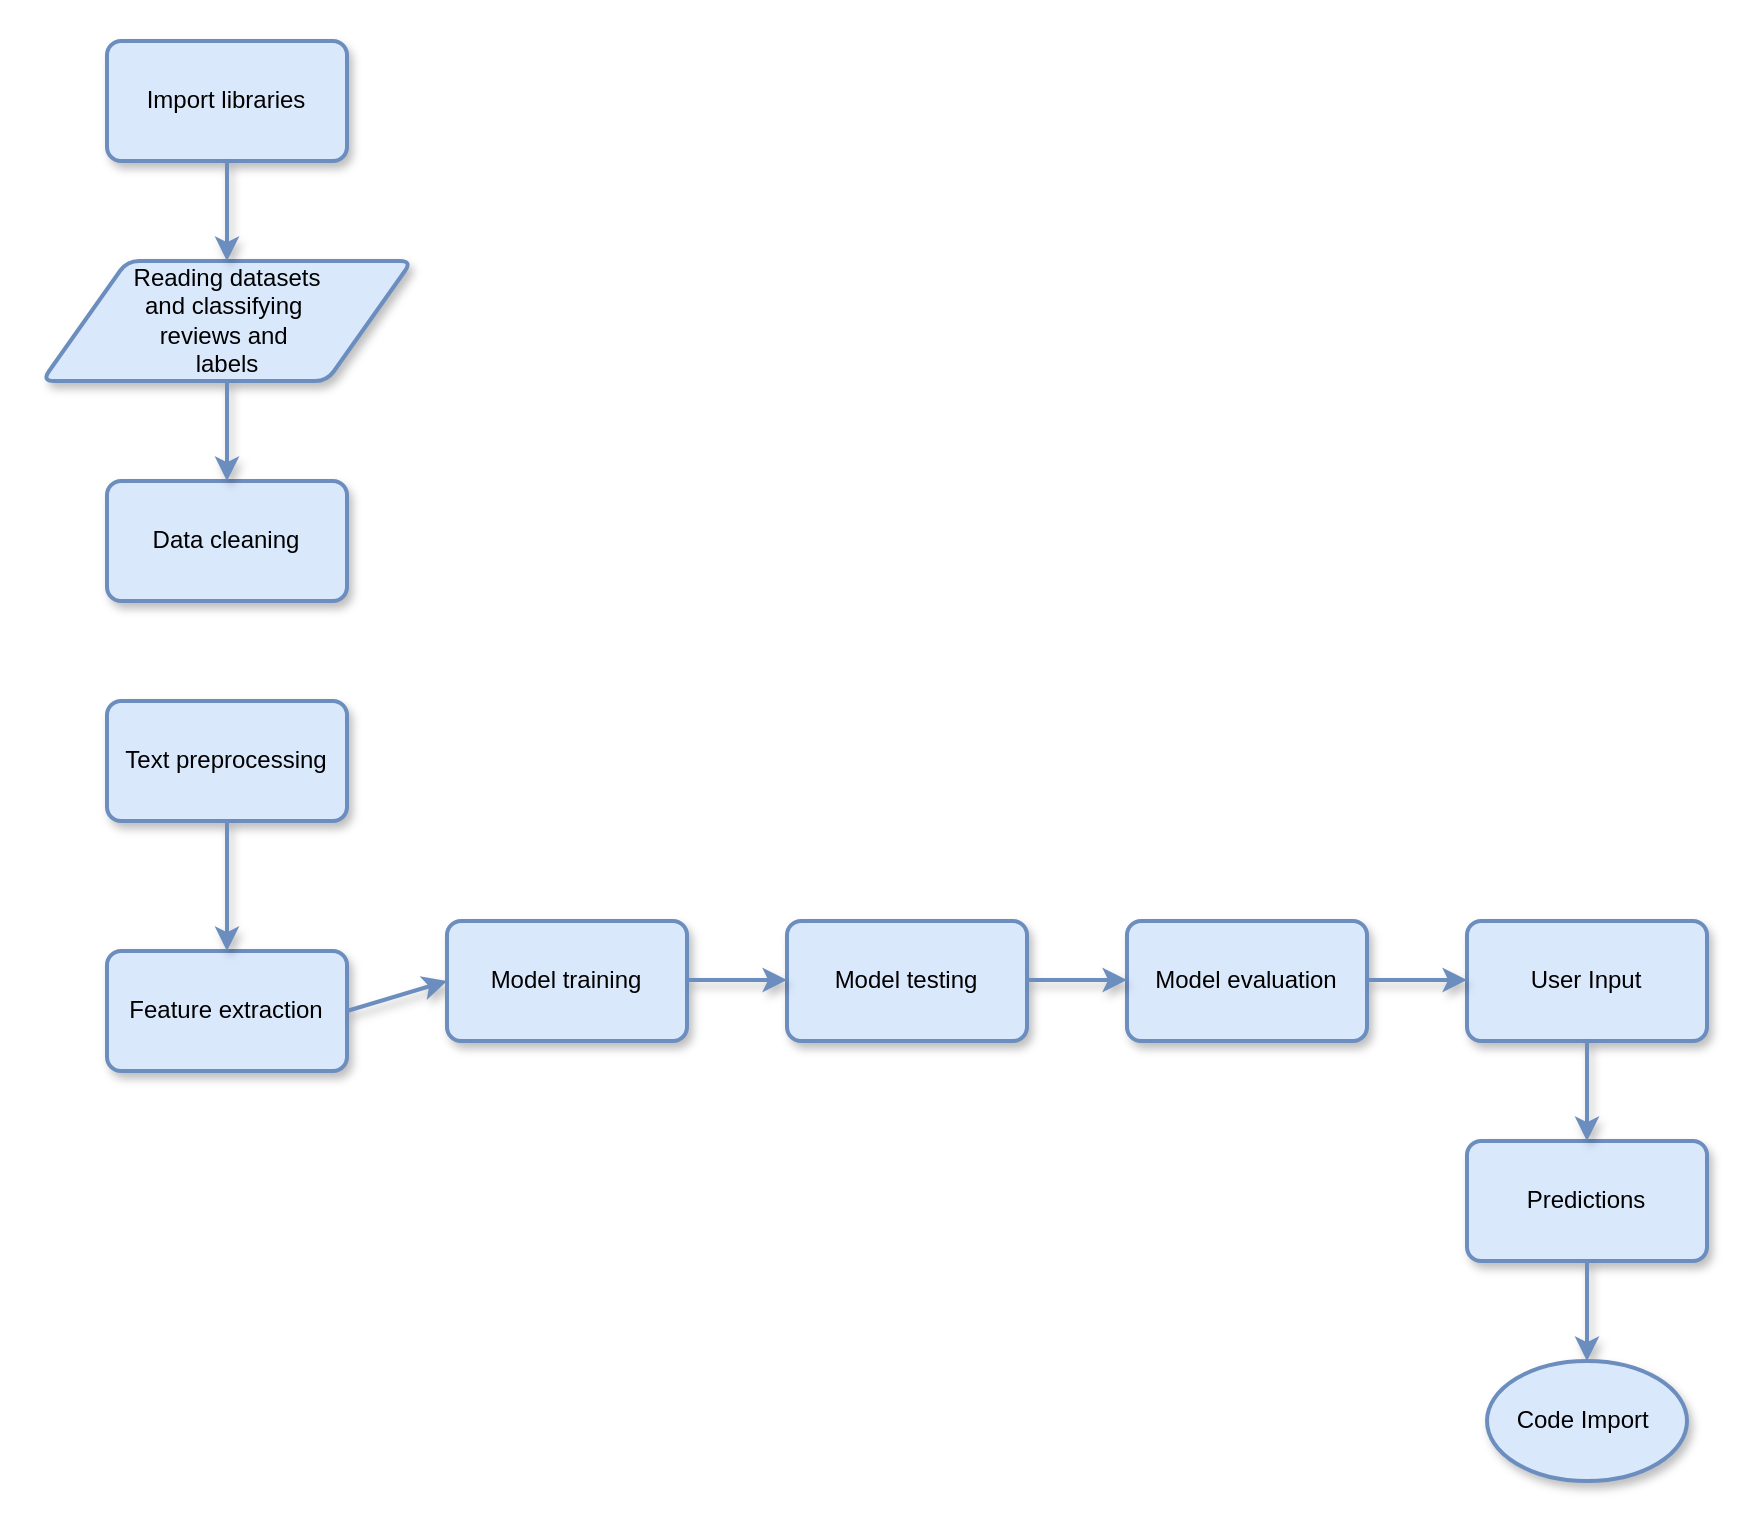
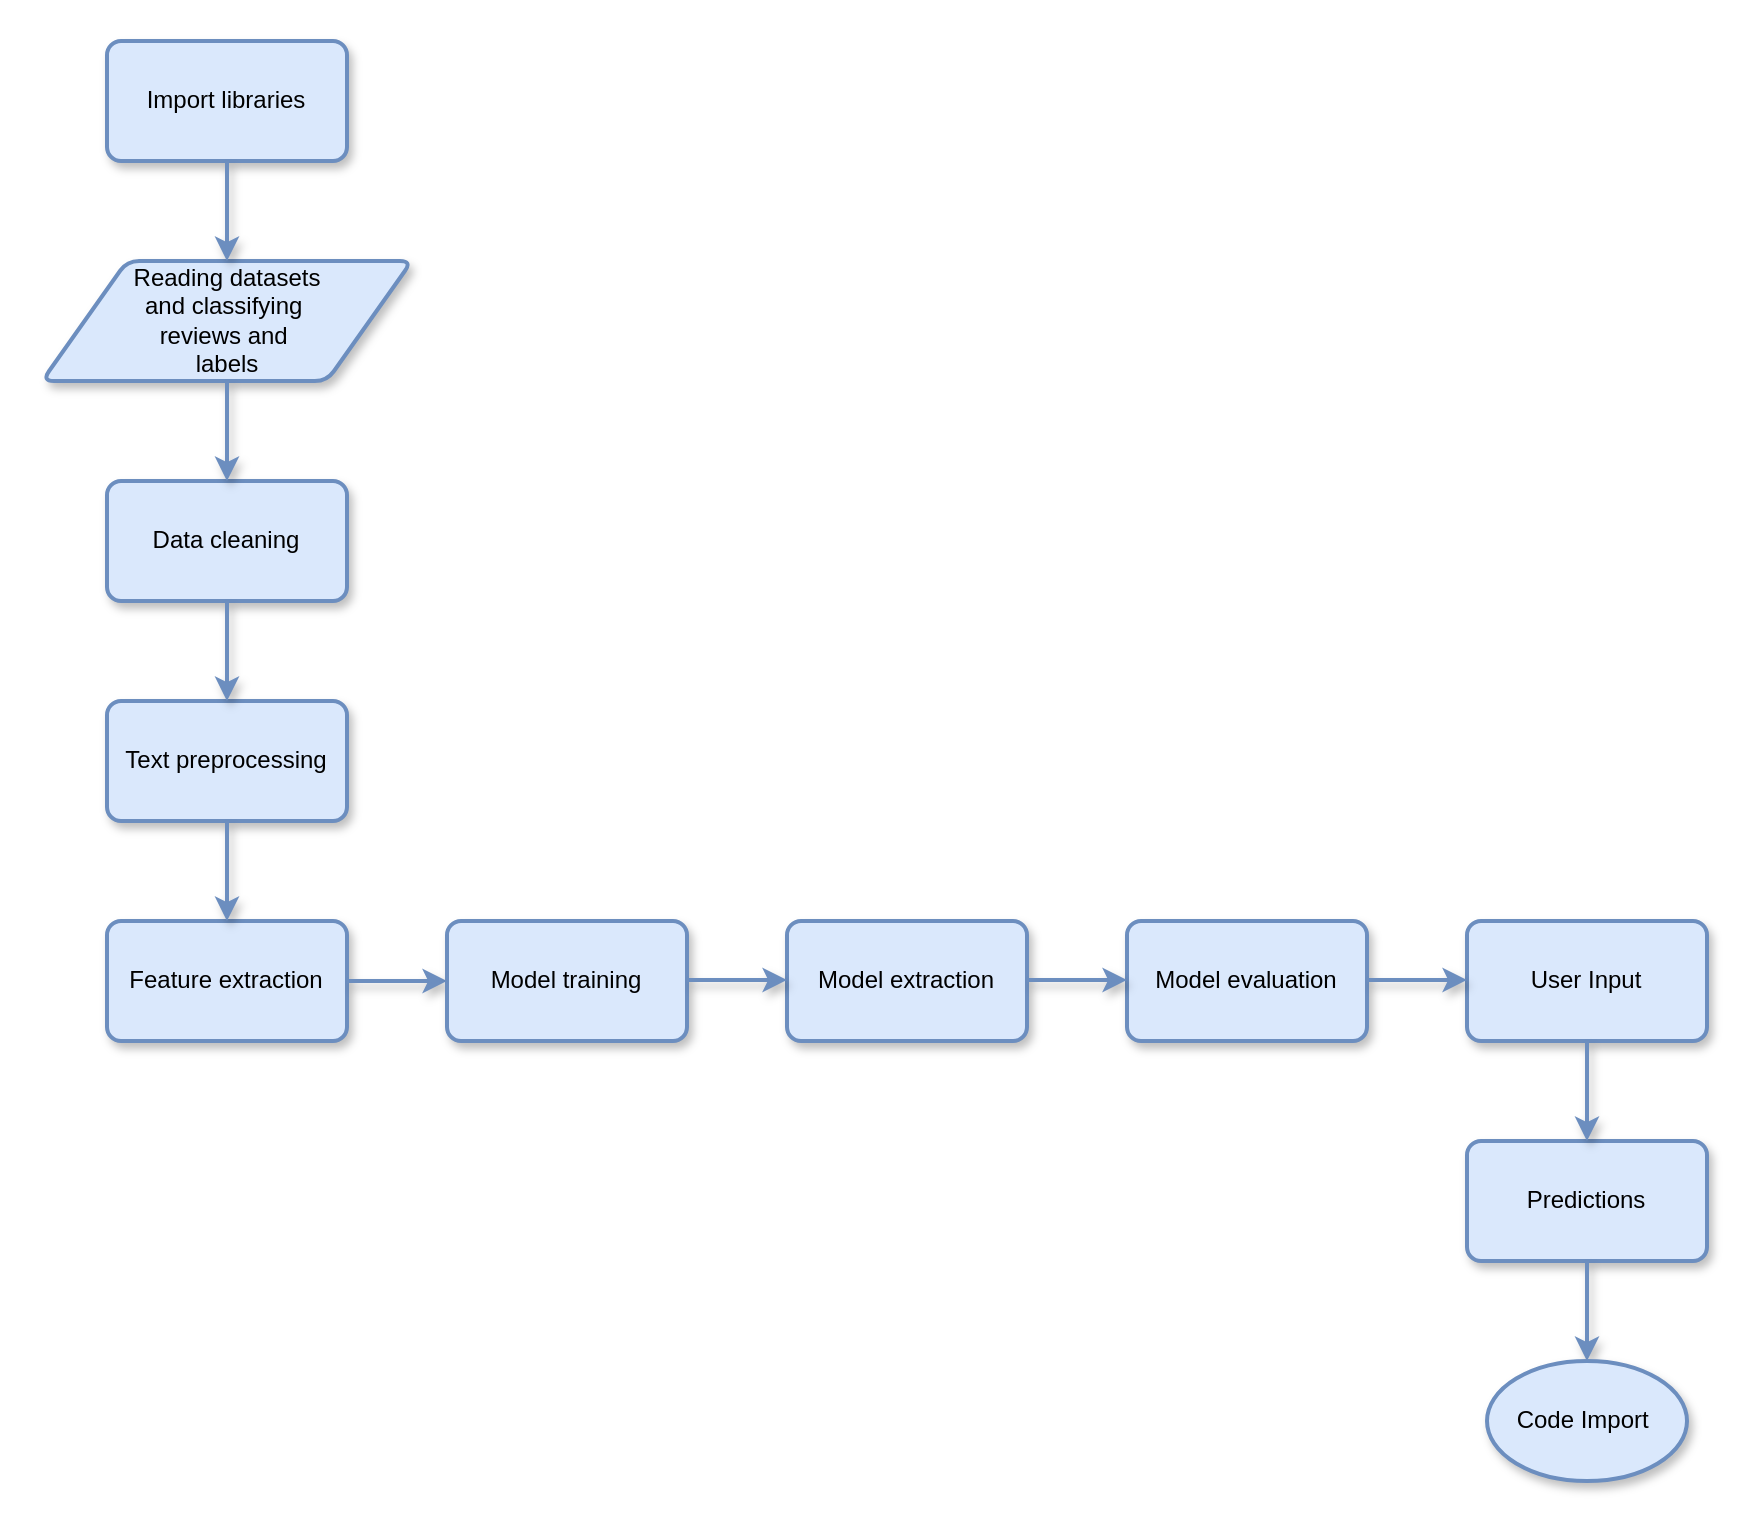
edge "Data cleaning" -> "Text preprocessing": added
node "Model testing": label "Model testing" -> "Model extraction"
node "Feature extraction": moved (227, 1011) -> (227, 981)
